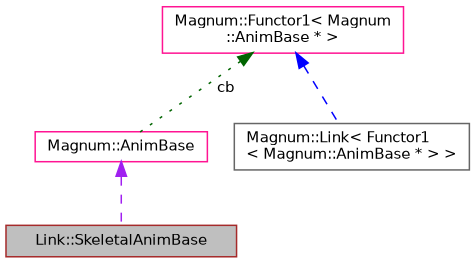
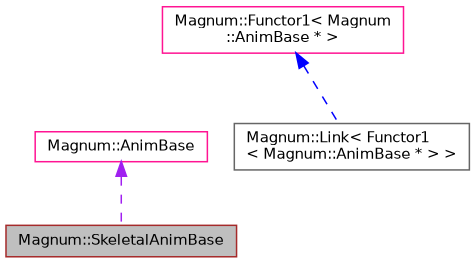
edge "Magnum::AnimBase" -> "Magnum::Functor1< Magnum ::AnimBase * >": removed, label "cb"
node "Link::SkeletalAnimBase": label "Link::SkeletalAnimBase" -> "Magnum::SkeletalAnimBase"
